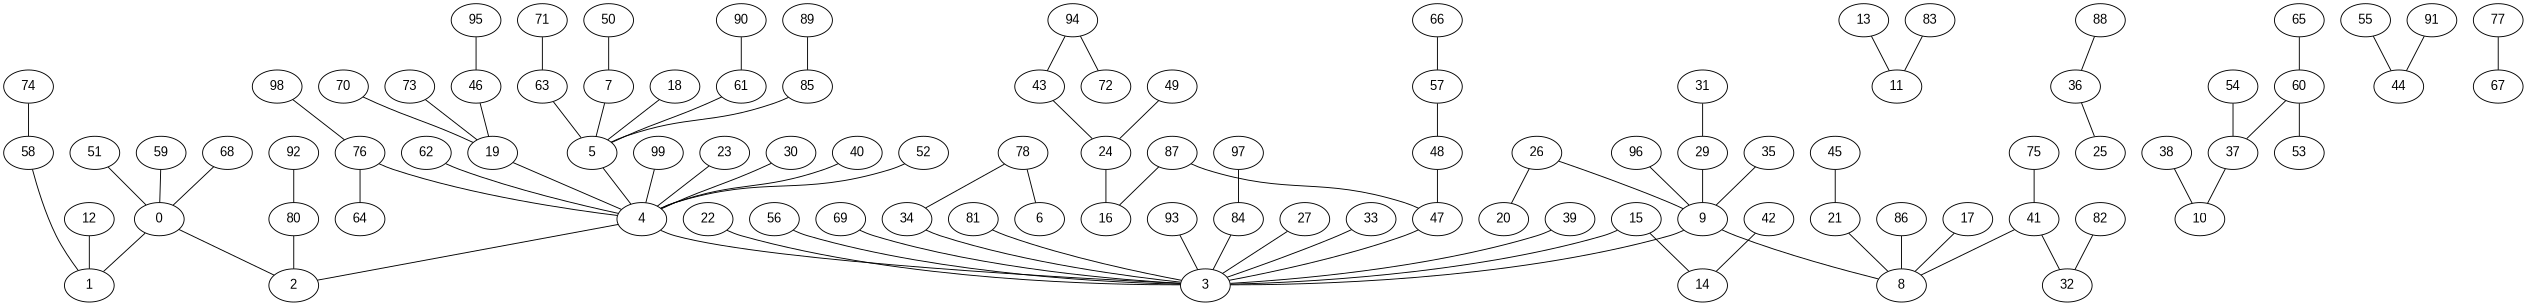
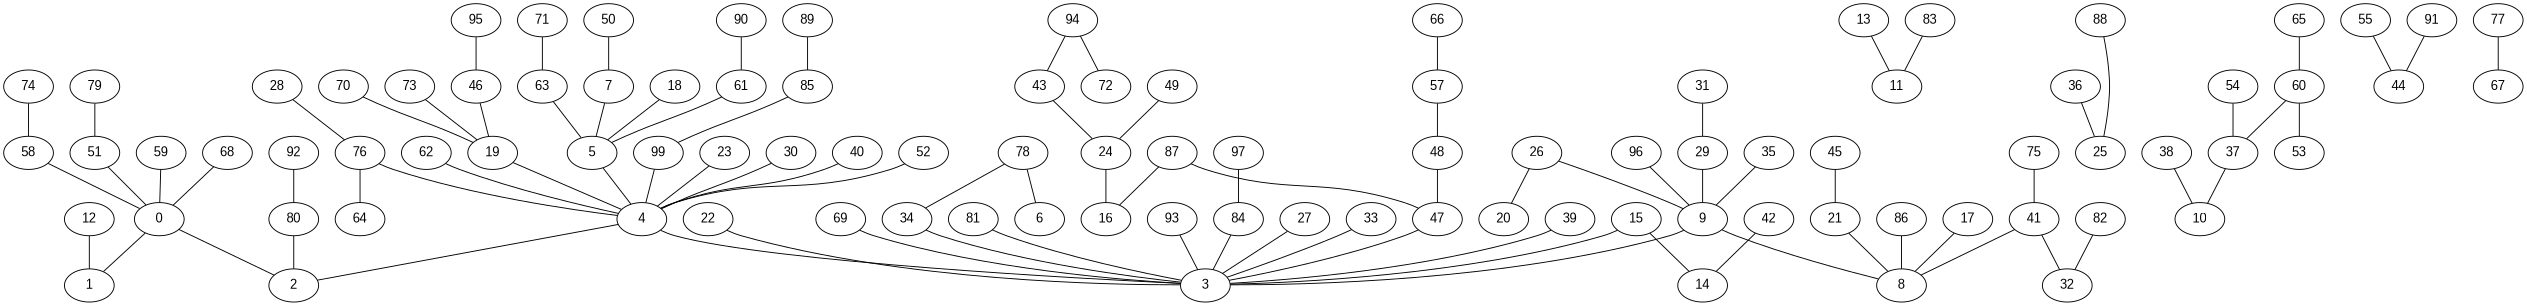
edge "88" -- "36": now "88" -- "25"
node "79": added
node "98": label "98" -> "28"
edge "85" -- "5": now "85" -- "99"
node "56": removed
edge "58" -- "1": now "58" -- "0"
